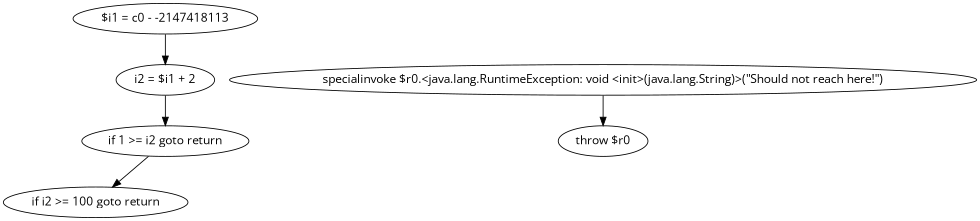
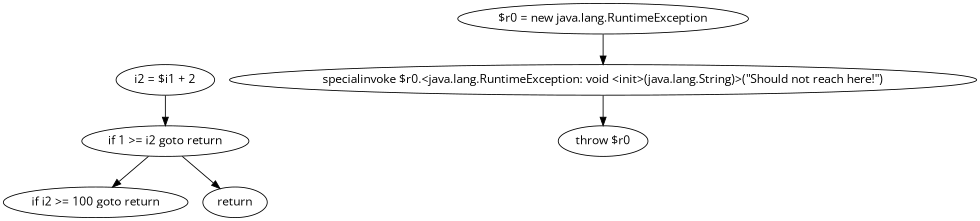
node "$i1 = c0 - -2147418113": removed
node "$r0 = new java.lang.RuntimeException": added
node "return": added
